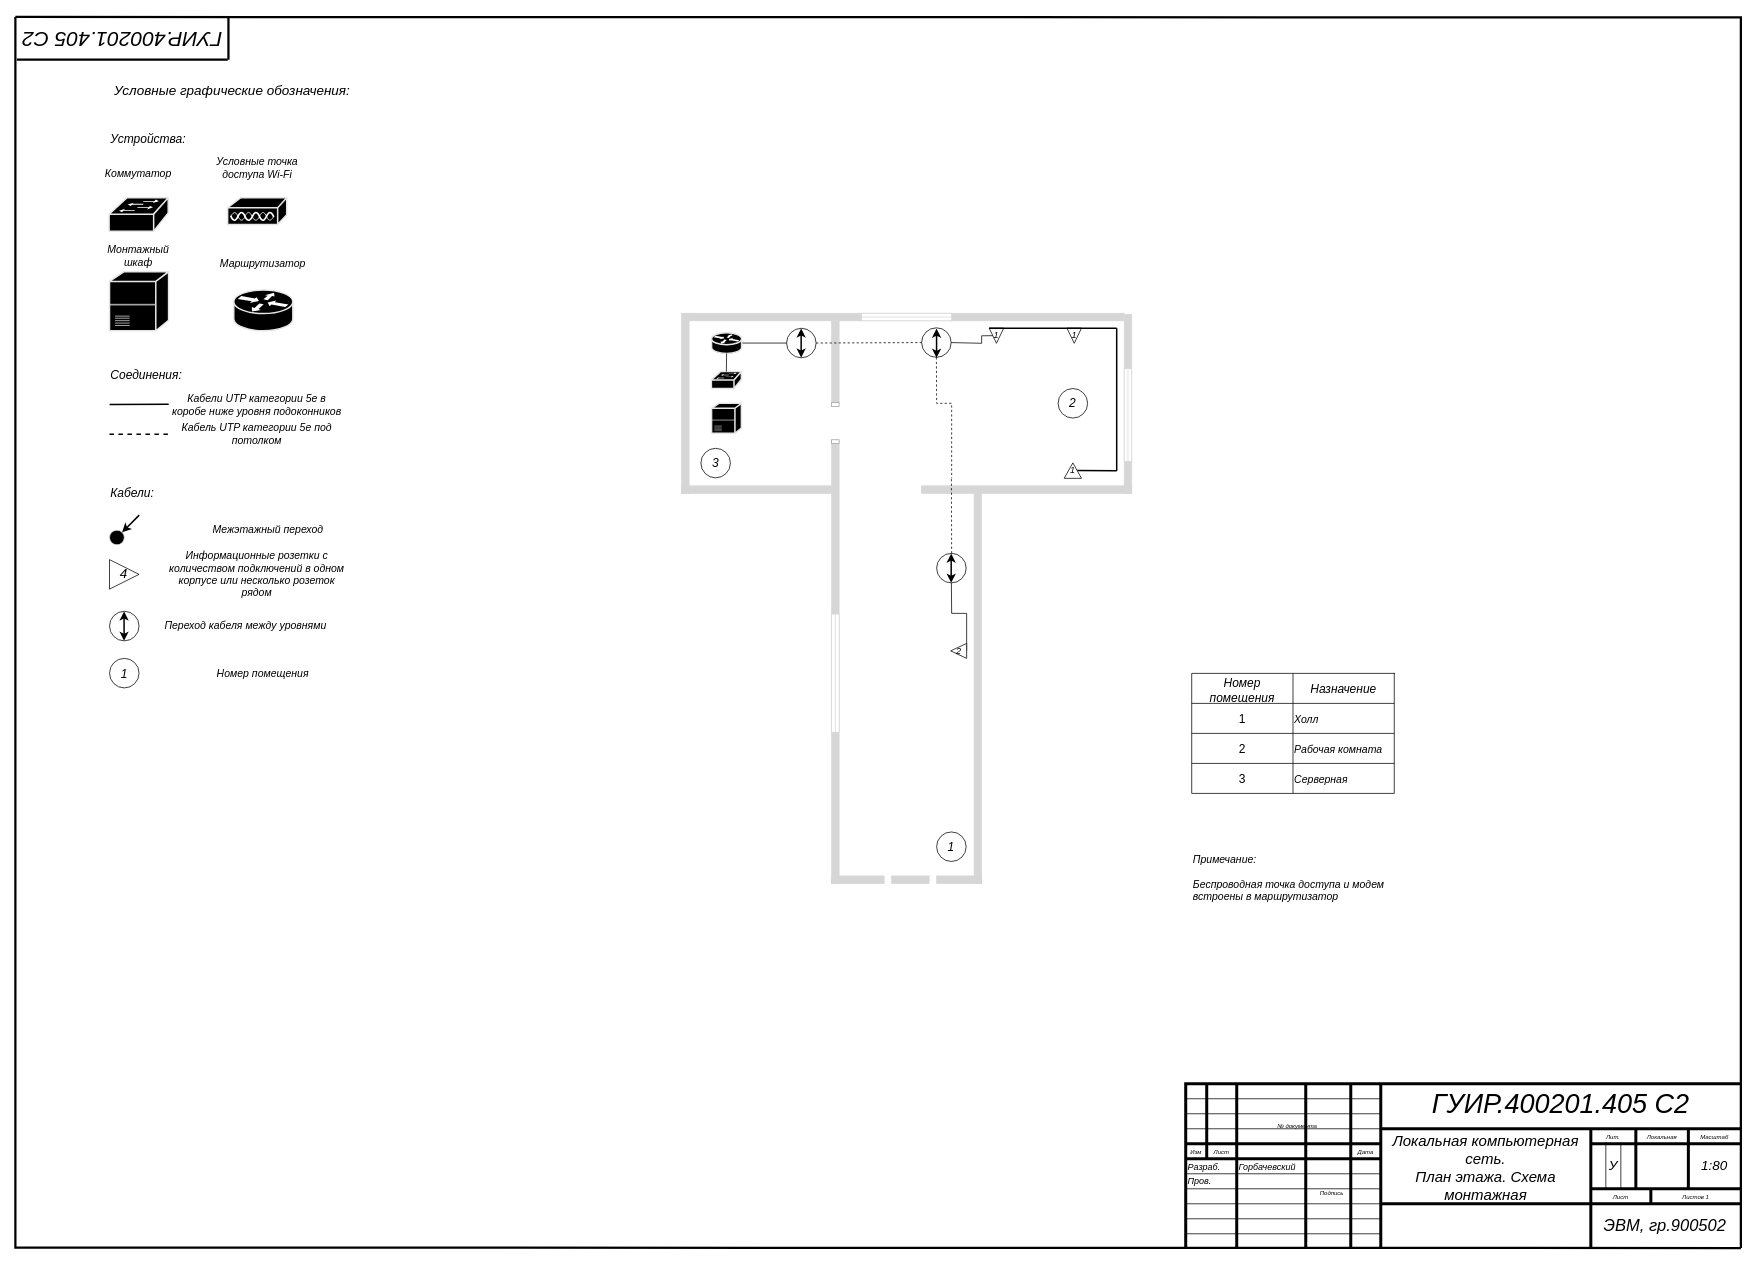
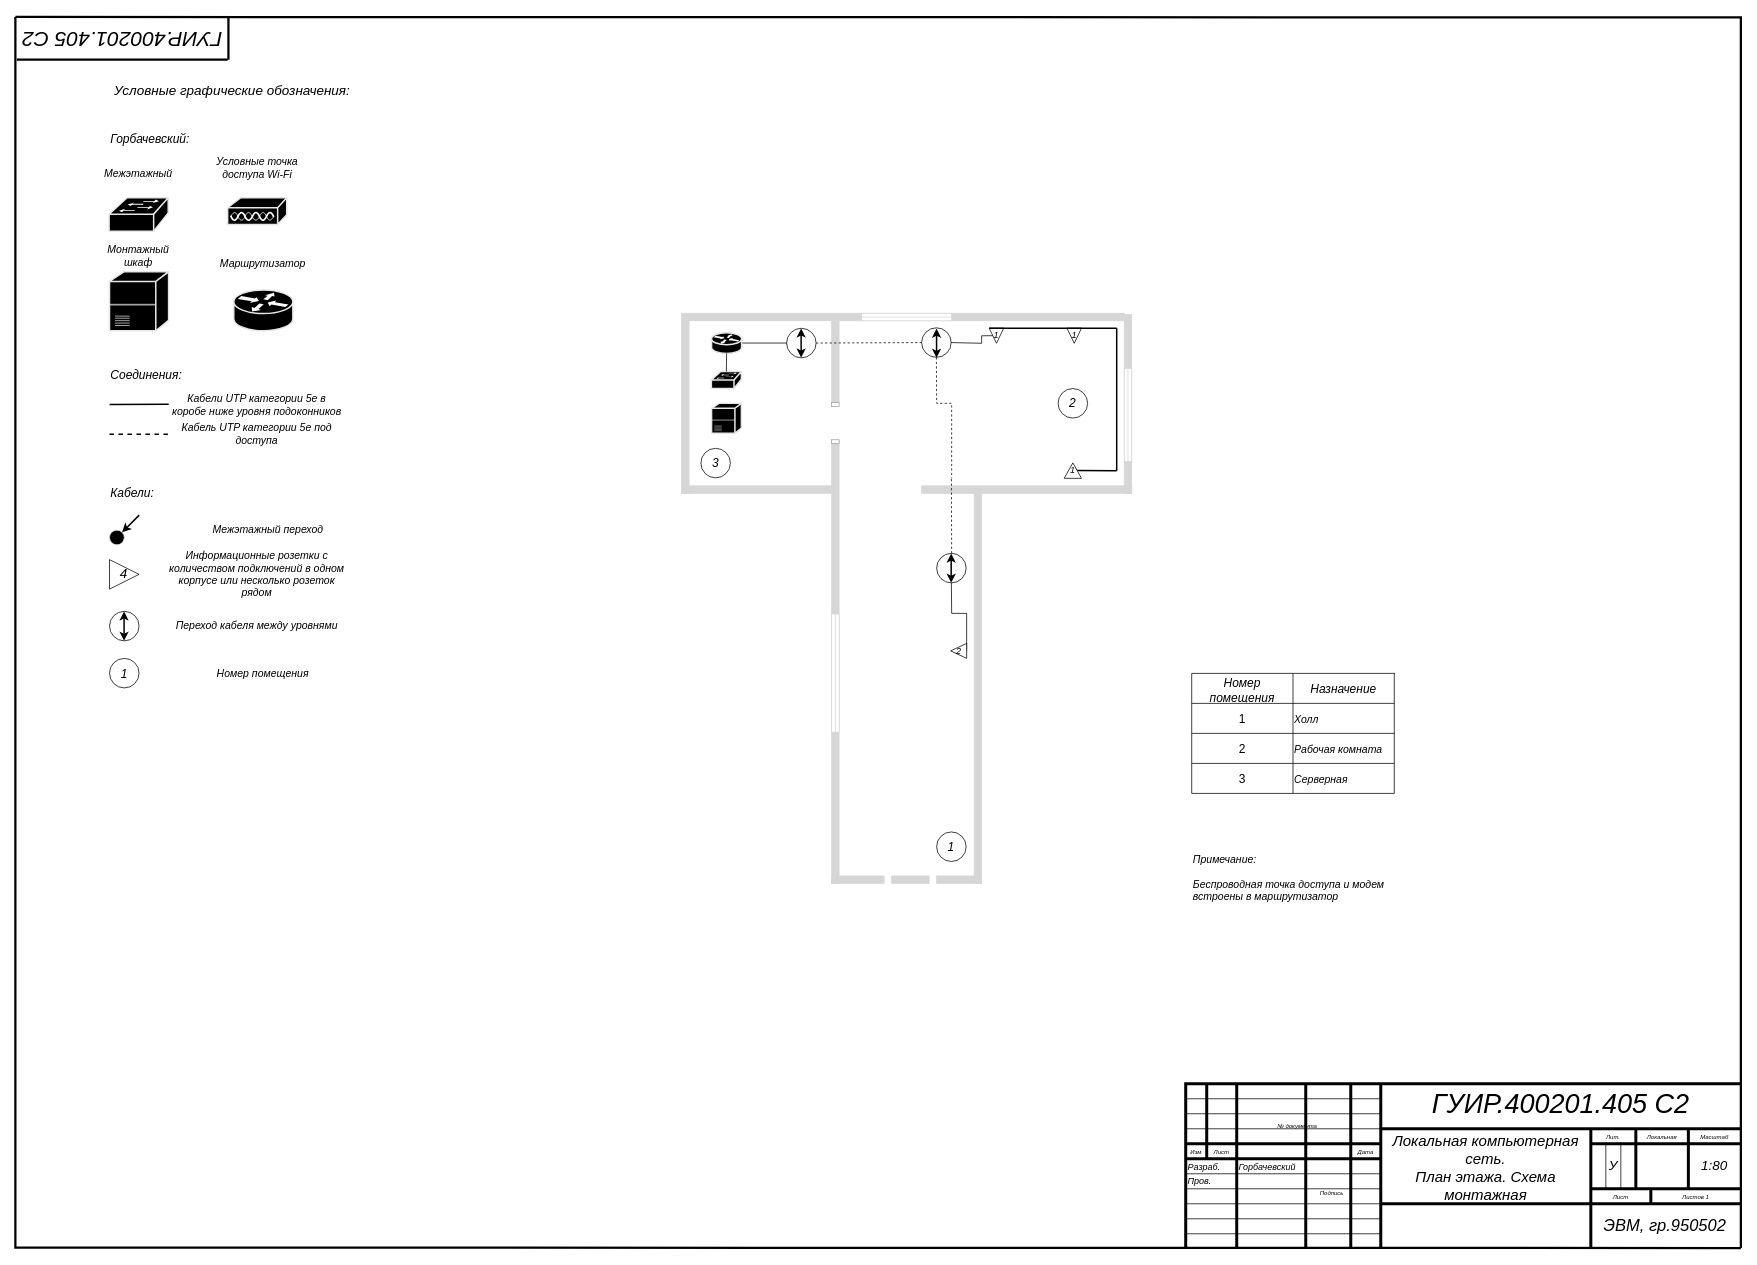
node "Устройства:": label "Устройства:" -> "Горбачевский:"
node "Коммутатор": label "Коммутатор" -> "Межэтажный"
node "Кабель UTP категории 5е под потолком": label "Кабель UTP категории 5е под потолком" -> "Кабель UTP категории 5е под доступа"
node "Переход кабеля между уровнями": moved (246, 626) -> (257, 626)
node "ЭВМ, гр.900502": label "ЭВМ, гр.900502" -> "ЭВМ, гр.950502"
